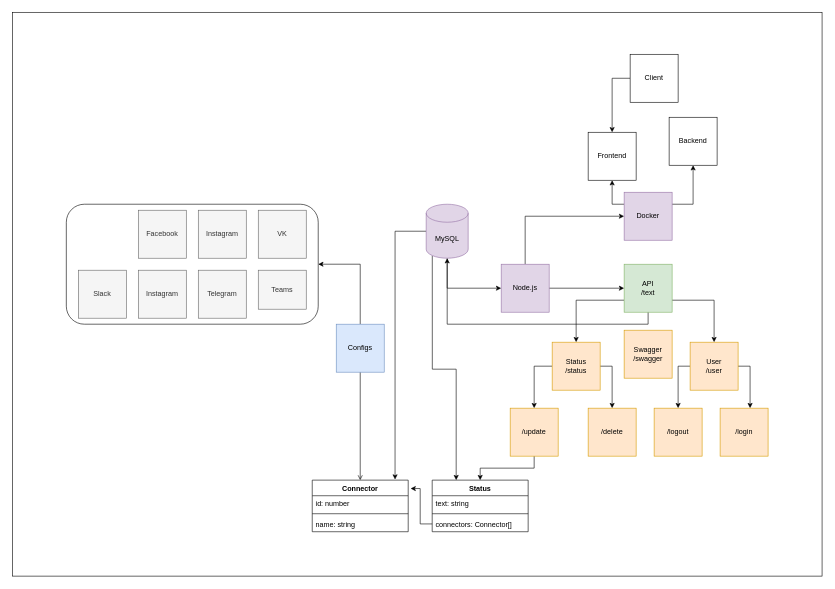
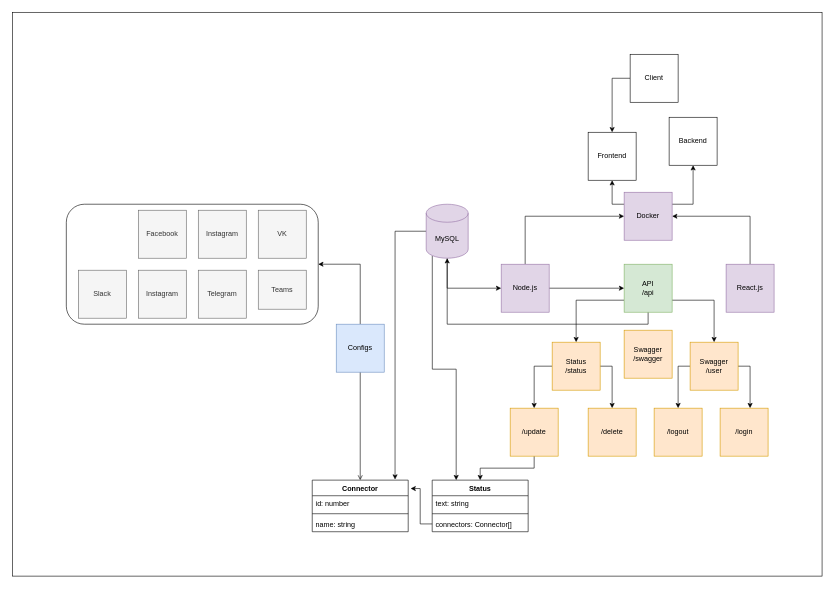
edge "React.js" -> "Docker": added
node "API /text": label "API /text" -> "API /api"
node "React.js": added
node "User /user": label "User /user" -> "Swagger /user"
